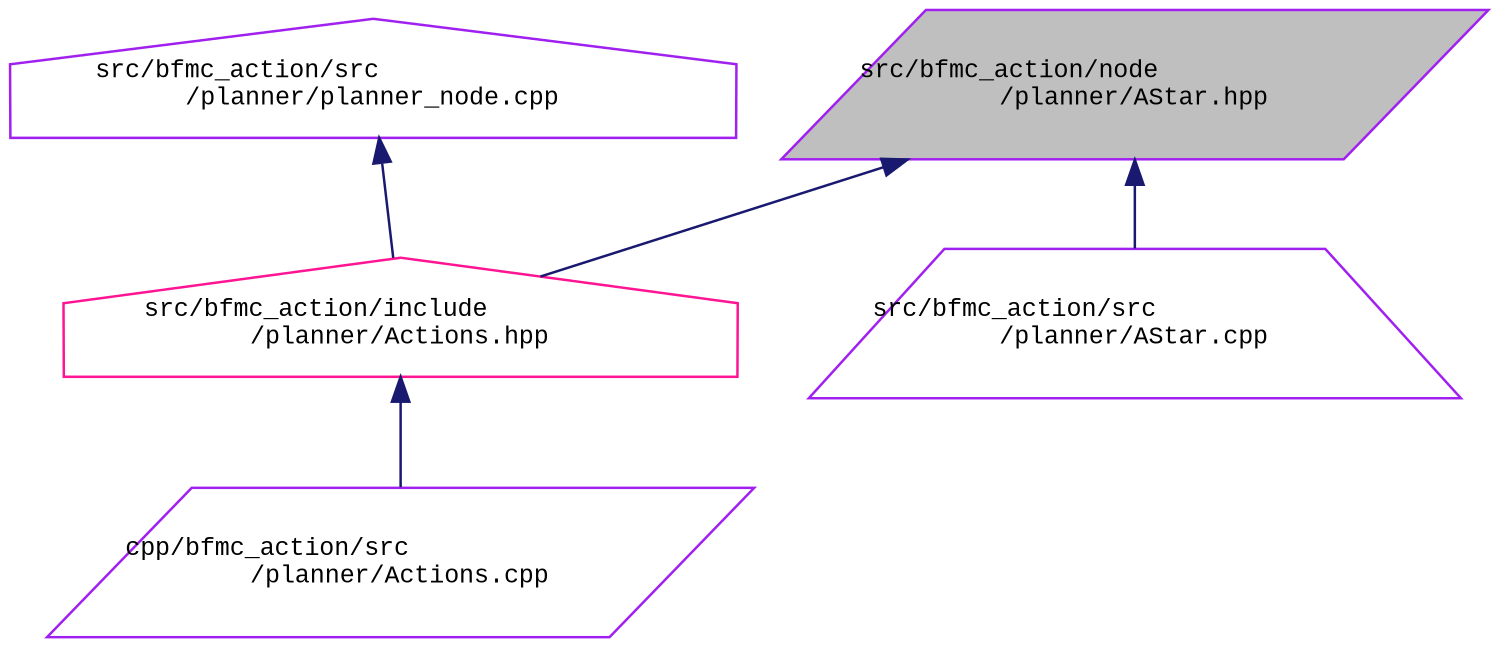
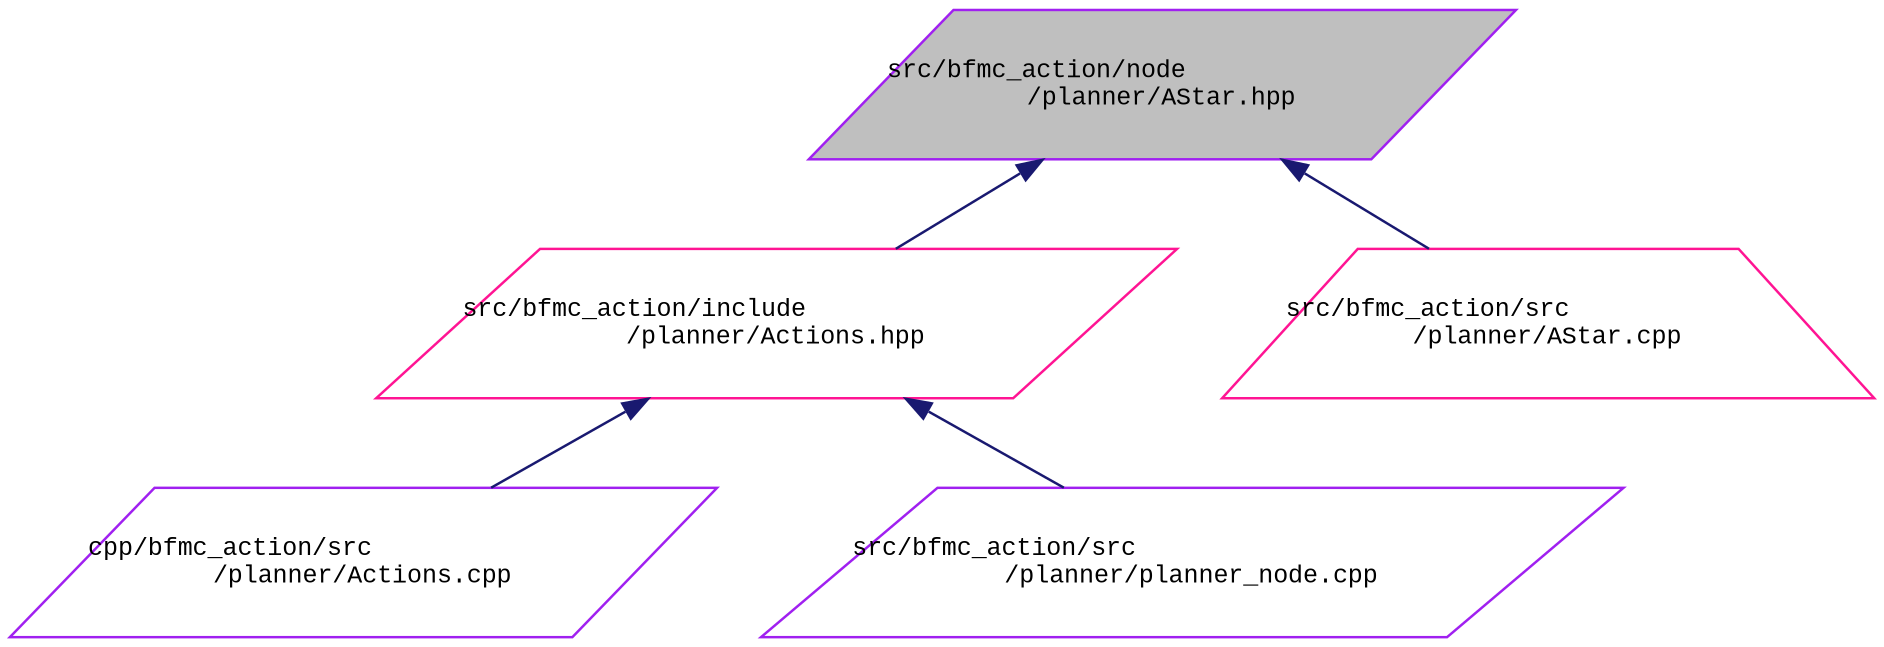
node "src/bfmc_action/src /planner/planner_node.cpp": shape house -> parallelogram
edge "src/bfmc_action/include /planner/Actions.hpp" -> "src/bfmc_action/src /planner/planner_node.cpp": reversed
node "src/bfmc_action/include /planner/Actions.hpp": shape house -> parallelogram
node "src/bfmc_action/src /planner/AStar.cpp": color purple -> deeppink
